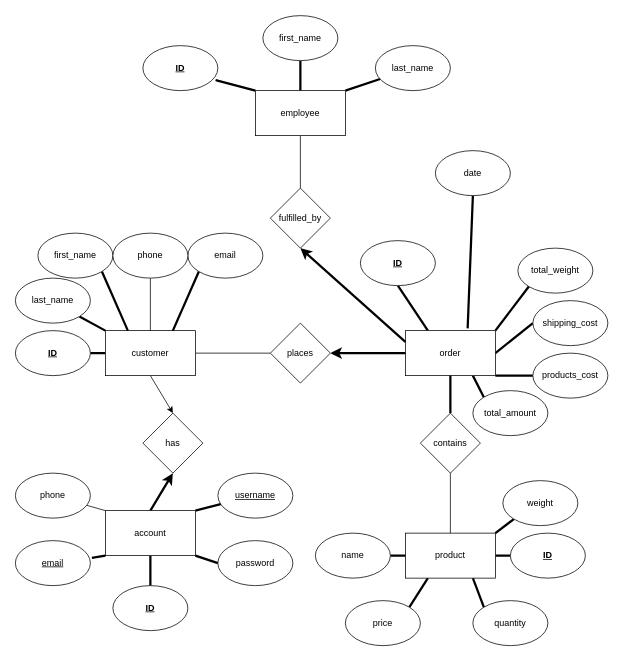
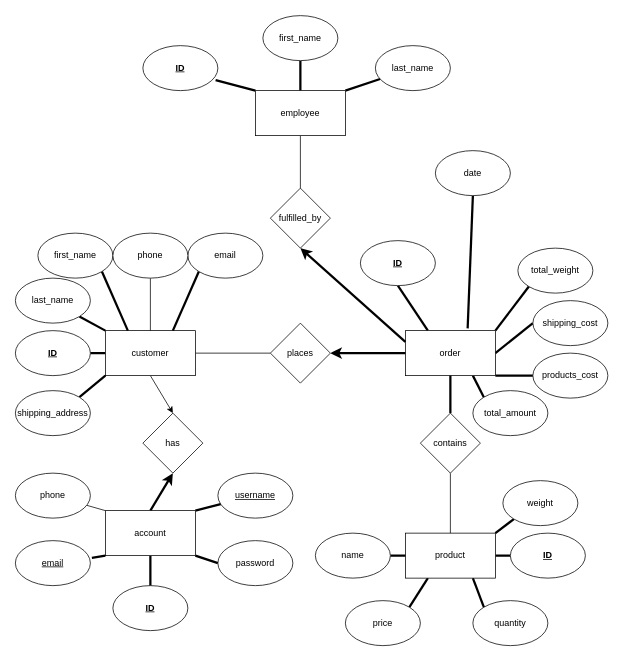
edge "customer" -- "shipping_address": added
node "shipping_address": added
